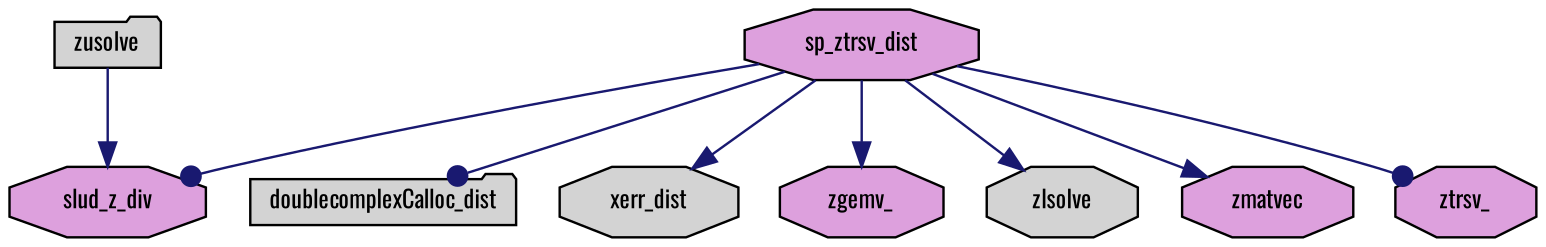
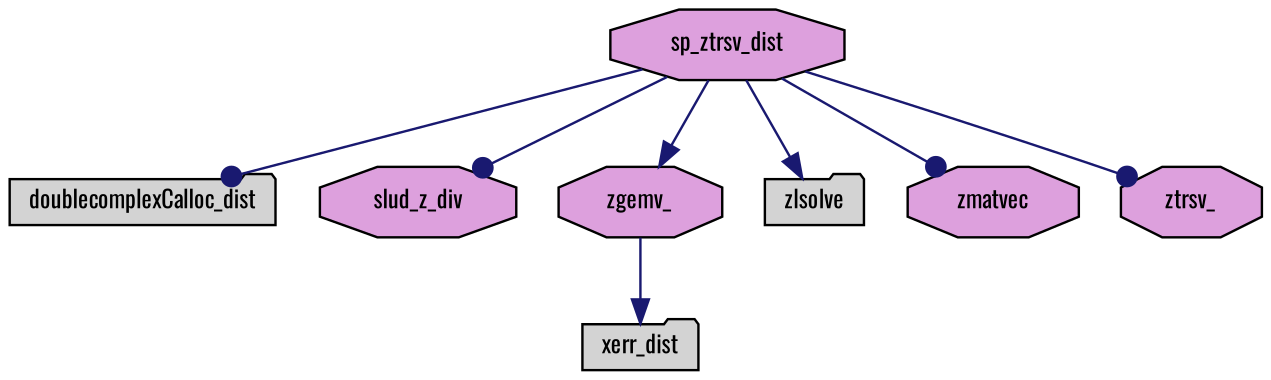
node "zusolve": removed
edge "sp_ztrsv_dist" -> "xerr_dist": now "zgemv_" -> "xerr_dist"
edge "sp_ztrsv_dist" -> "zmatvec": arrowhead normal -> dot
node "xerr_dist": shape octagon -> folder
node "zlsolve": shape octagon -> folder
